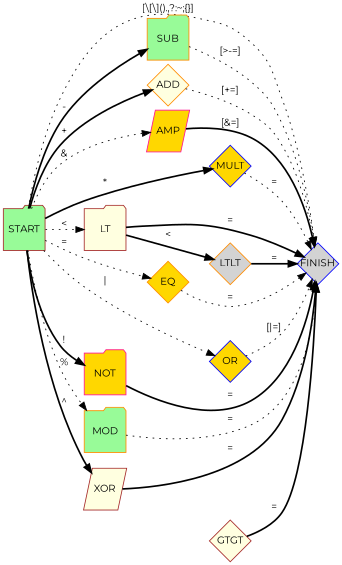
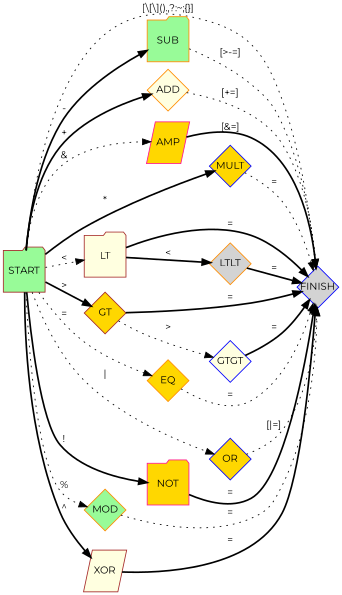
node "GT": added
node "MOD": shape folder -> diamond
node "GTGT": color brown -> blue
